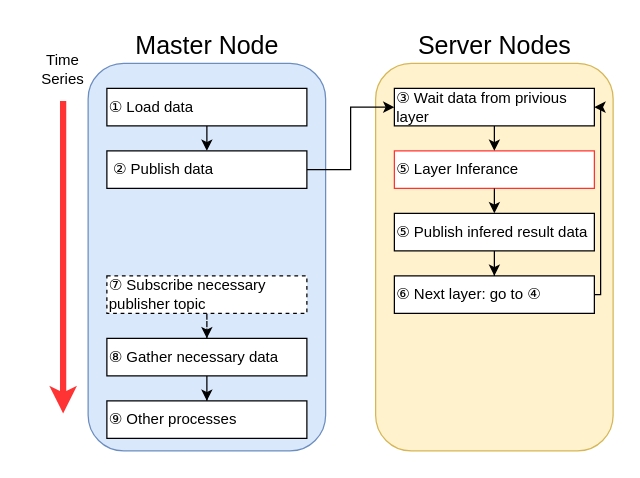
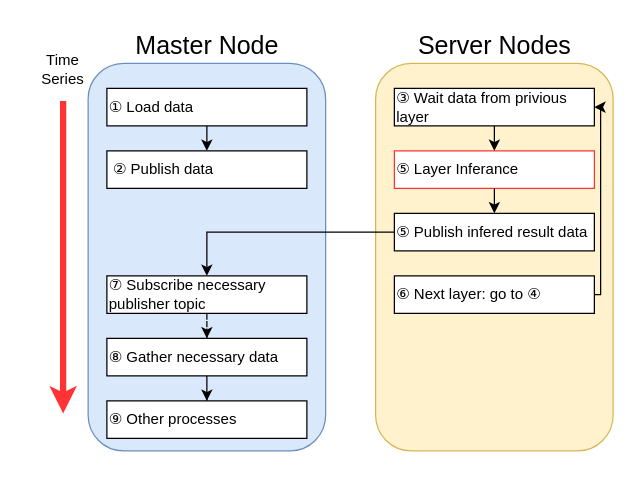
edge "② Publish data" -> "③ Wait data from privious layer": removed
edge "⑤ Publish infered result data" -> "⑥ Next layer: go to ④": now "⑤ Publish infered result data" -> "⑦ Subscribe necessary publisher topic"
node "⑦ Subscribe necessary publisher topic": style dashed -> solid
